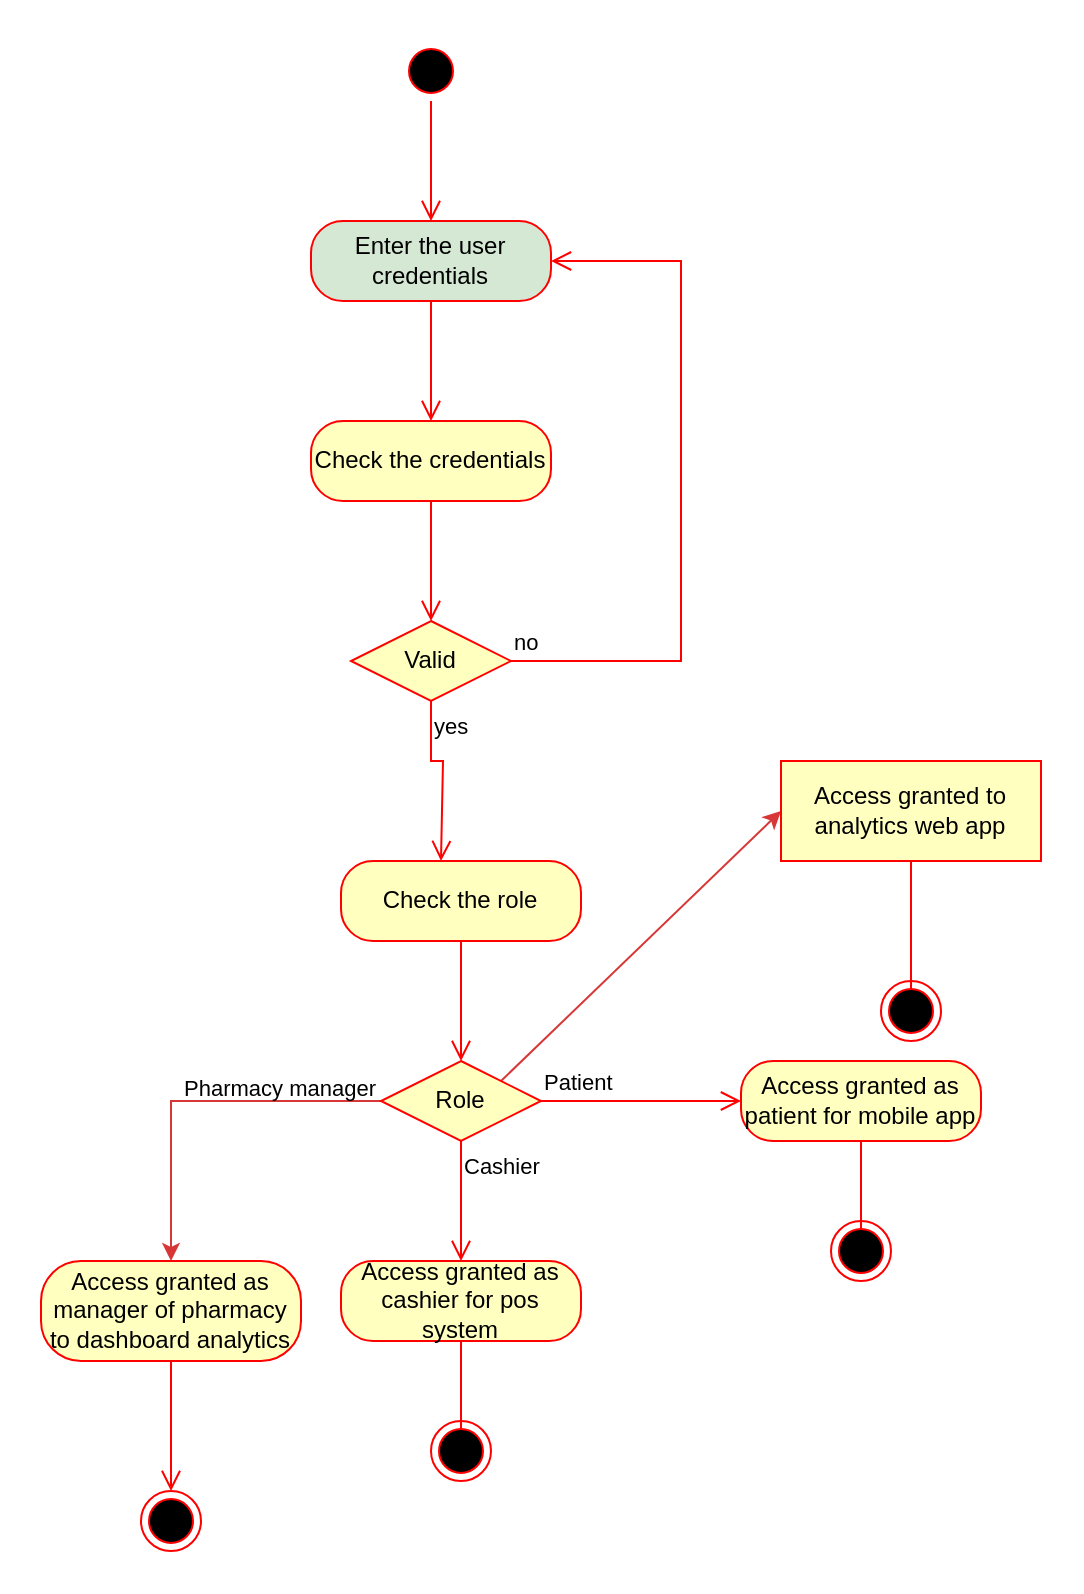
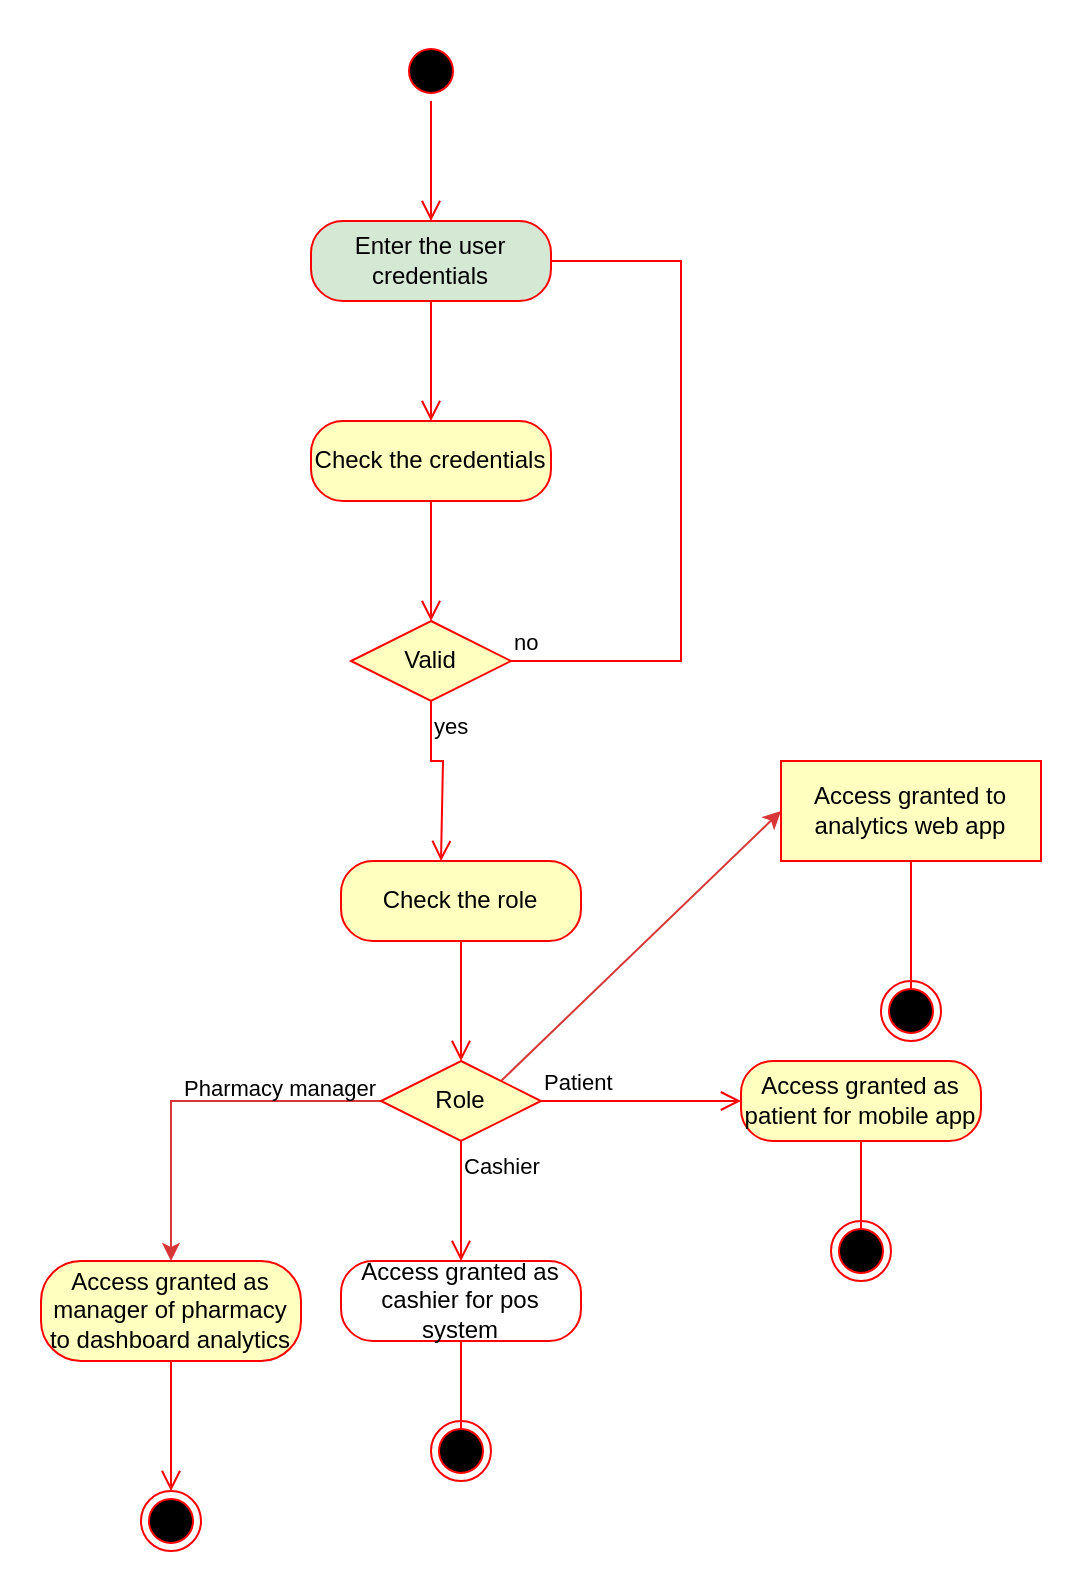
edge "Valid" -> "Enter the user credentials": arrowhead open -> none
node "Access granted as cashier for pos system": fillcolor #ffffc0 -> #ffffff
